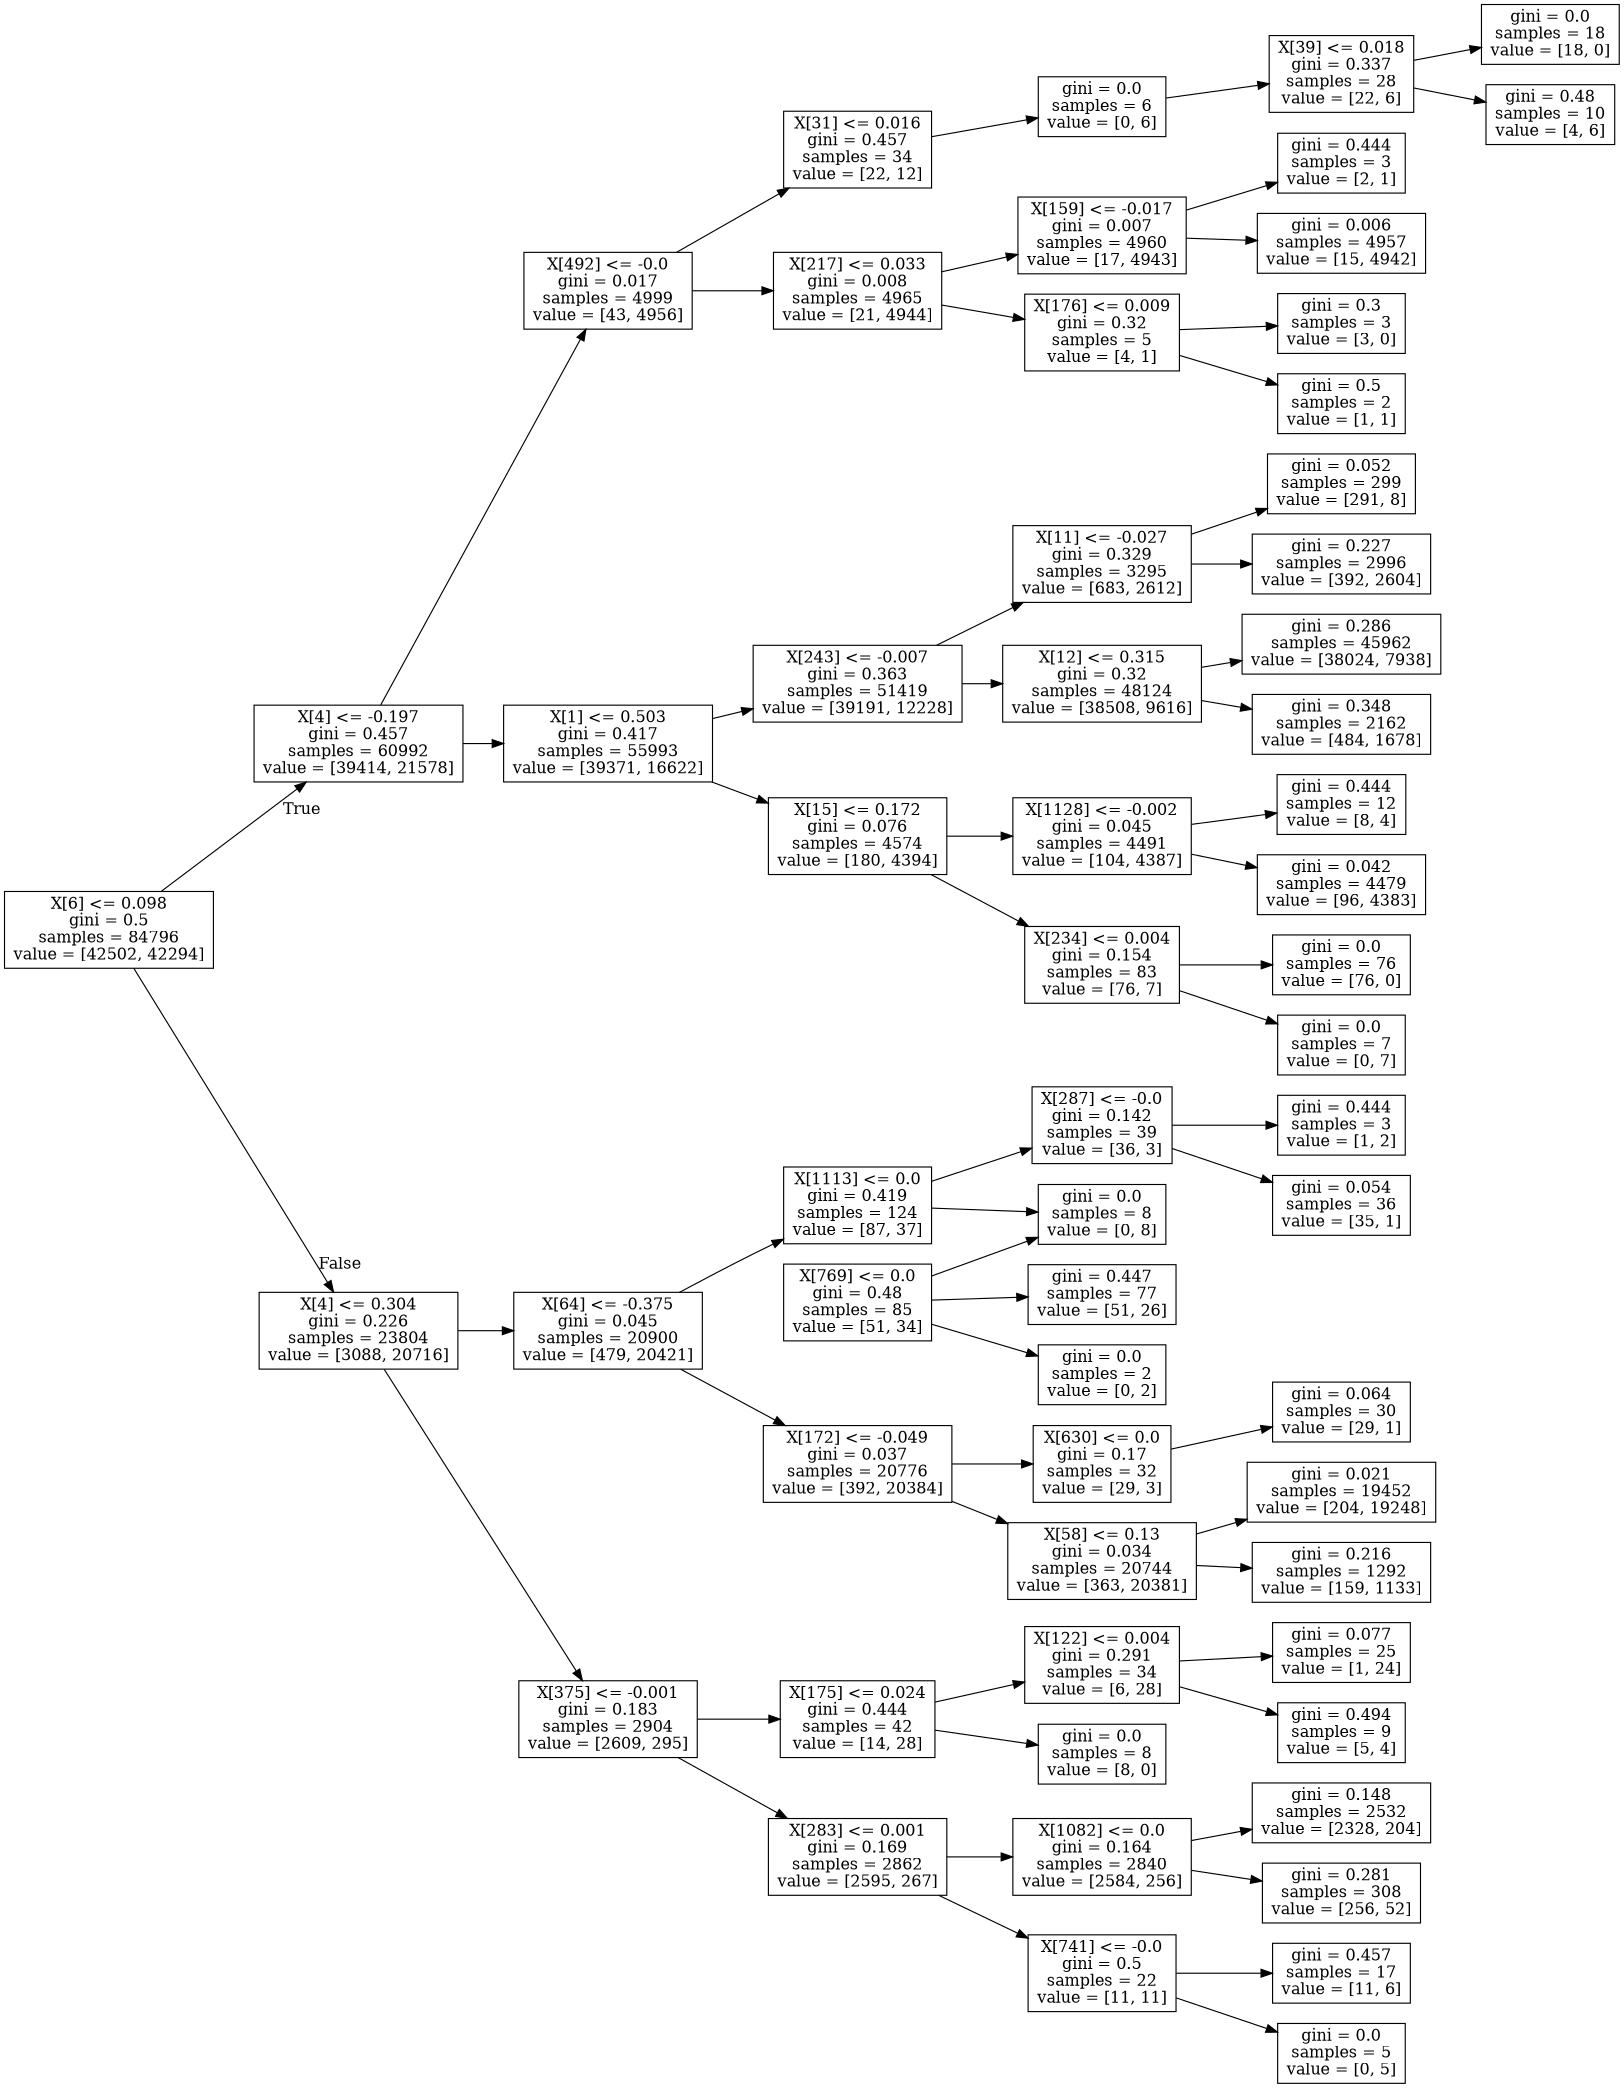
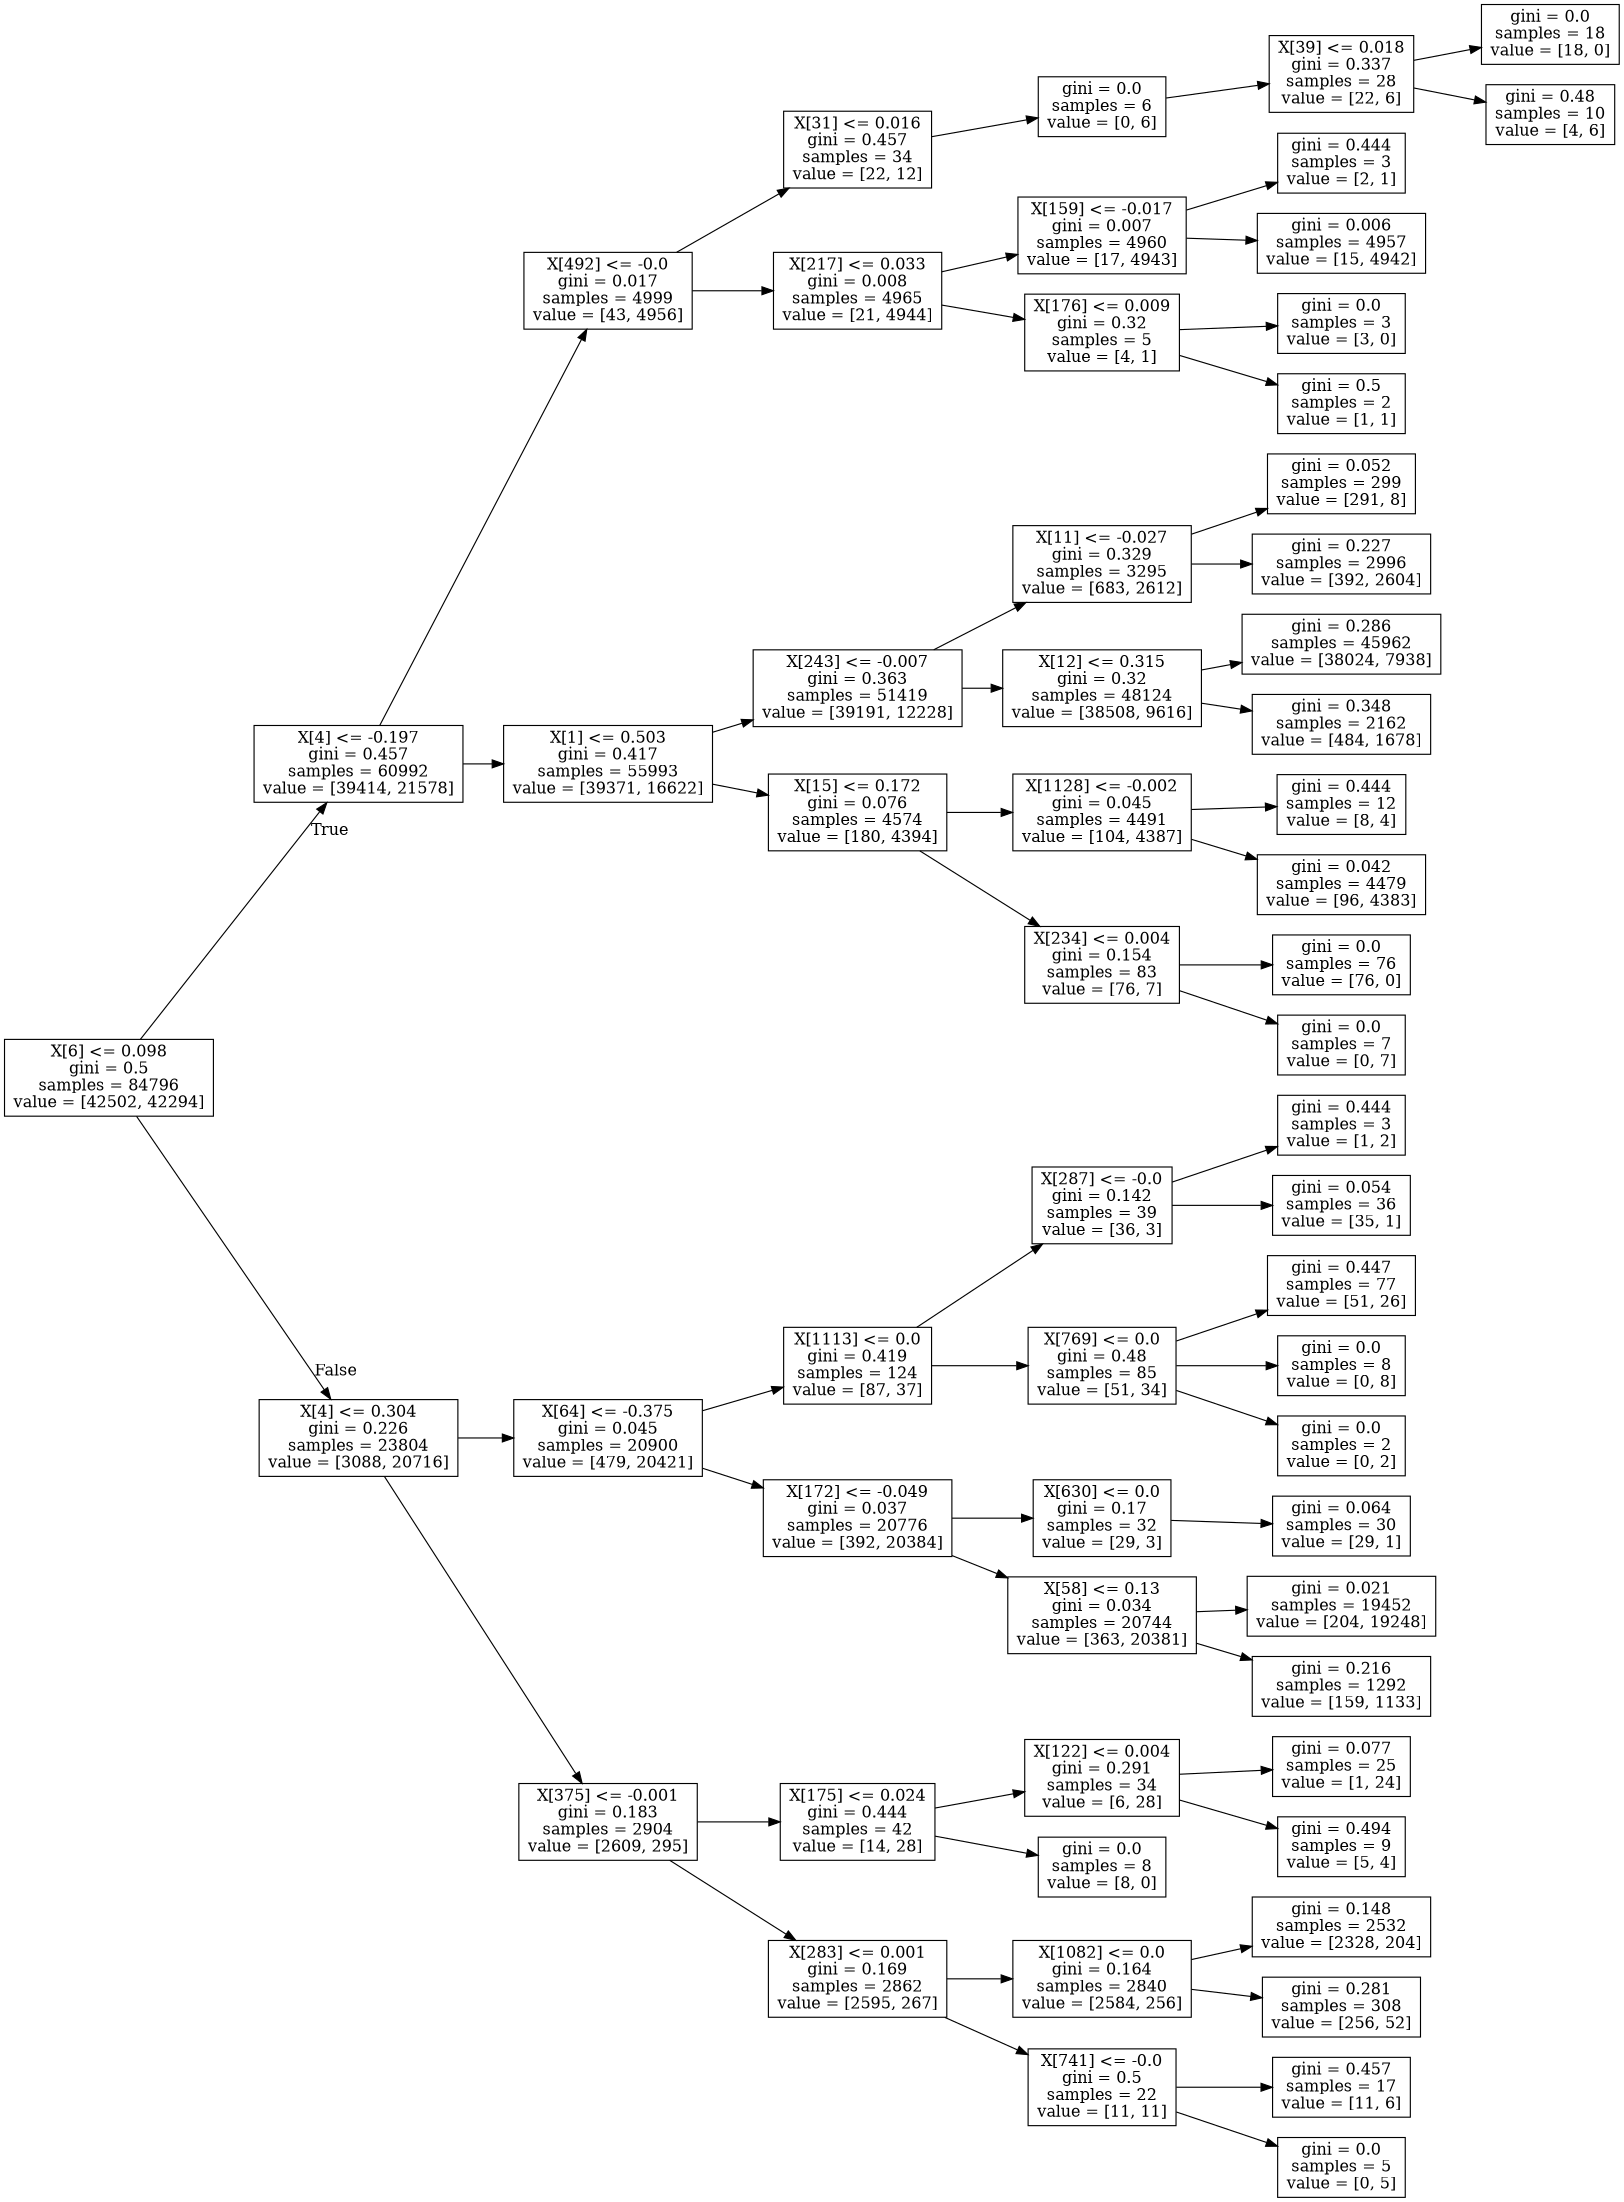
node "gini = 0.3 samples = 3 value = [3, 0]": label "gini = 0.3 samples = 3 value = [3, 0]" -> "gini = 0.0 samples = 3 value = [3, 0]"
edge "X[1113] <= 0.0 gini = 0.419 samples = 124 value = [87, 37]" -> "gini = 0.0 samples = 8 value = [0, 8]": now "X[1113] <= 0.0 gini = 0.419 samples = 124 value = [87, 37]" -> "X[769] <= 0.0 gini = 0.48 samples = 85 value = [51, 34]"
